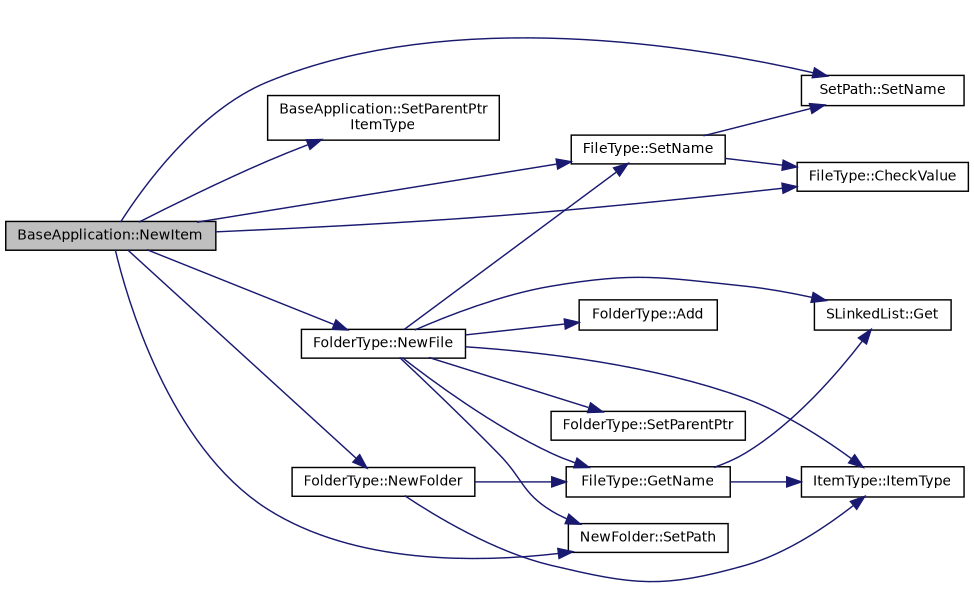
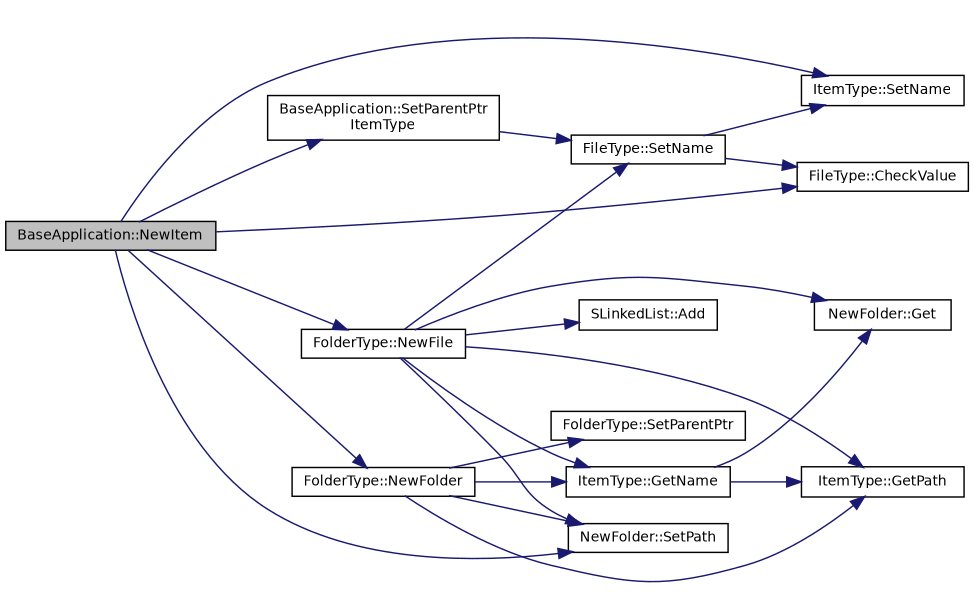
node "SetPath::SetName": label "SetPath::SetName" -> "ItemType::SetName"
edge "BaseApplication::NewItem" -> "FileType::SetName": now "BaseApplication::SetParentPtr ItemType" -> "FileType::SetName"
node "FolderType::Add": label "FolderType::Add" -> "SLinkedList::Add"
node "SLinkedList::Get": label "SLinkedList::Get" -> "NewFolder::Get"
edge "FolderType::NewFile" -> "FolderType::SetParentPtr": now "FolderType::NewFolder" -> "FolderType::SetParentPtr"
node "FileType::GetName": label "FileType::GetName" -> "ItemType::GetName"
node "ItemType::ItemType": label "ItemType::ItemType" -> "ItemType::GetPath"
edge "FolderType::NewFolder" -> "NewFolder::SetPath": added
